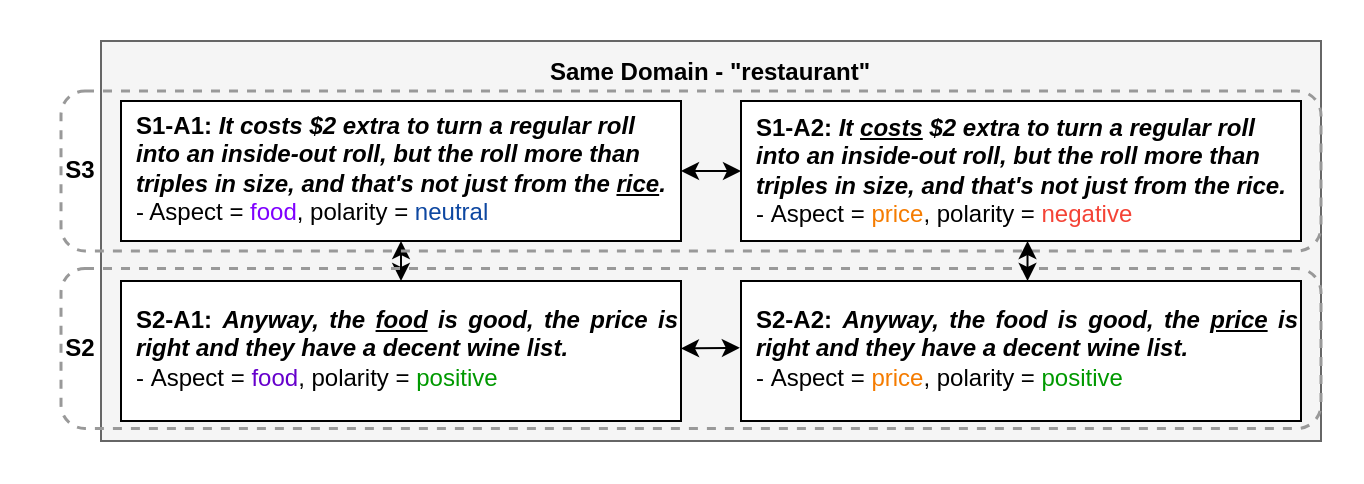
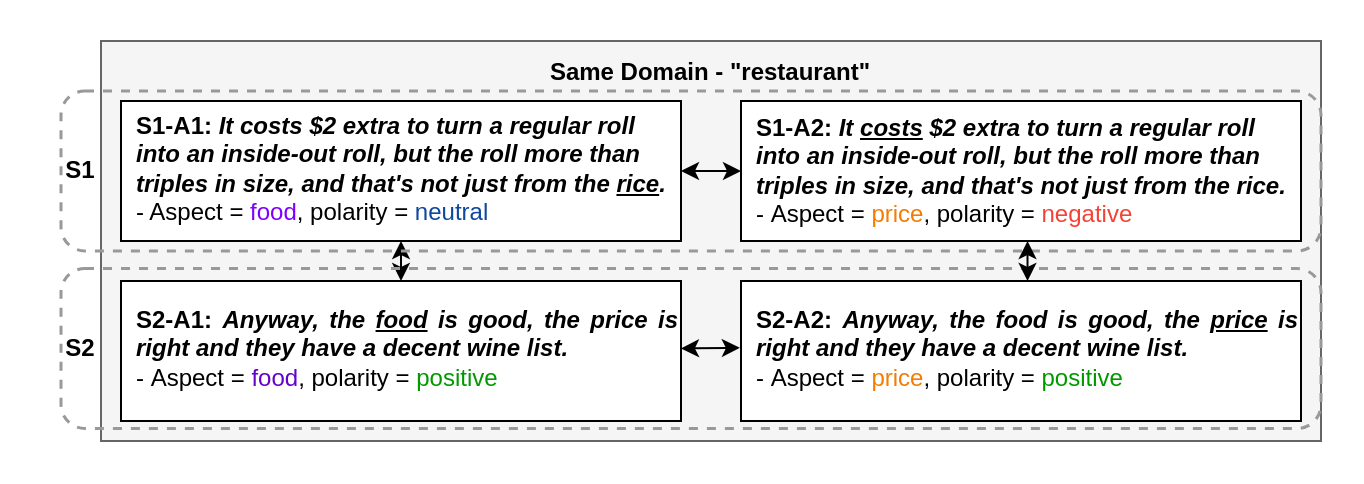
node "S3": label "S3" -> "S1"
